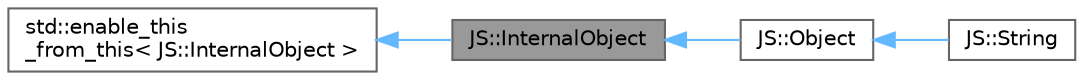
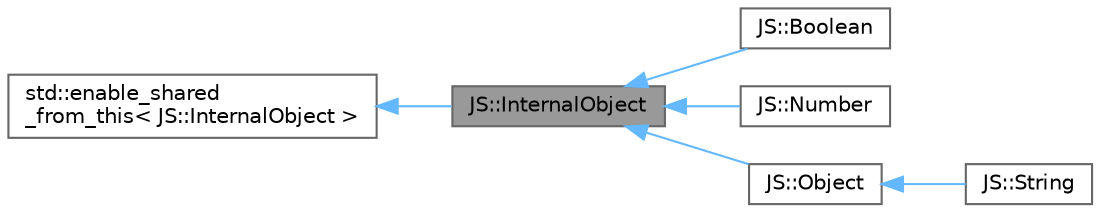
node "JS::Boolean": added
node "std::enable_this _from_this< JS::InternalObject >": label "std::enable_this _from_this< JS::InternalObject >" -> "std::enable_shared _from_this< JS::InternalObject >"
node "JS::Number": added
